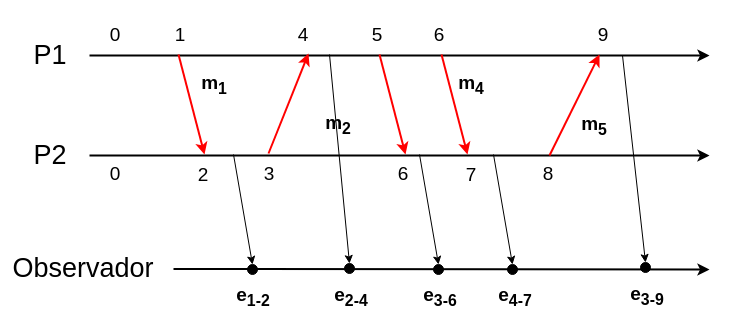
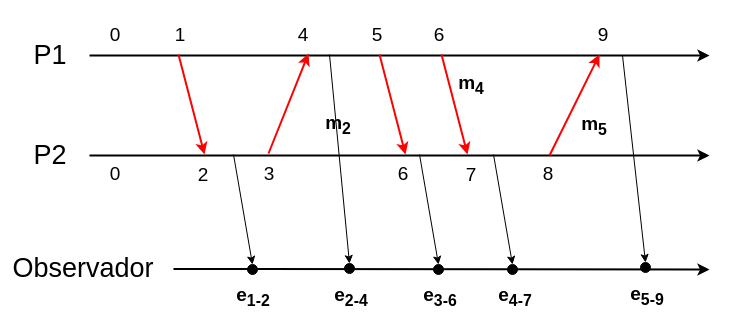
node "m1": removed
node "e3-9": label "e3-9" -> "e5-9"
